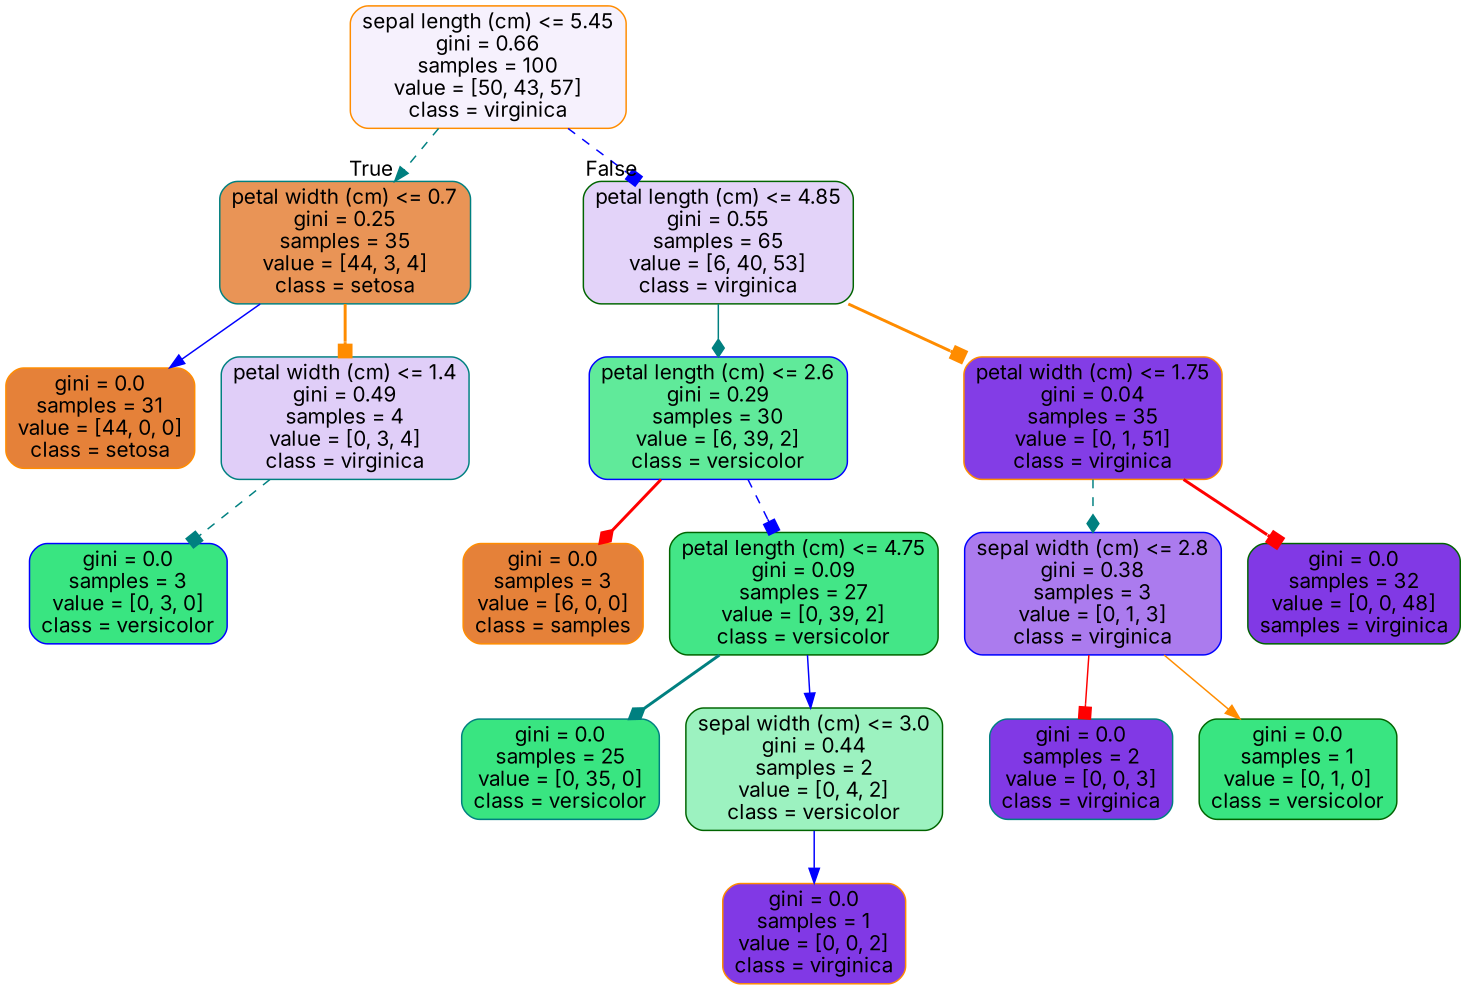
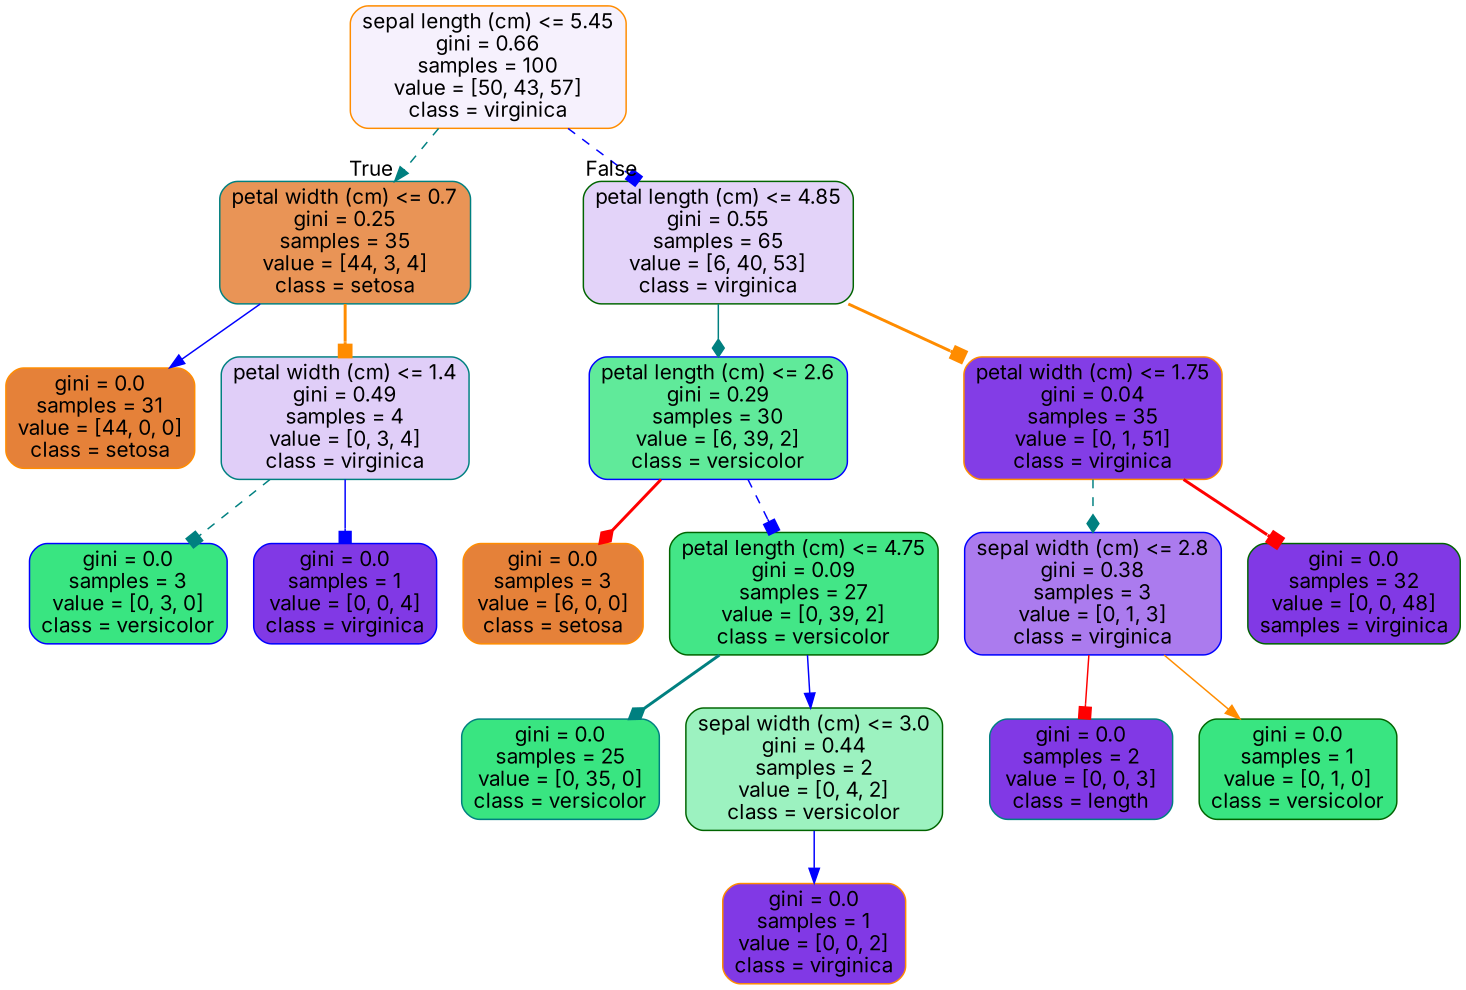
node "gini = 0.0 samples = 1 value = [0, 0, 4] class = virginica": added
node "gini = 0.0 samples = 3 value = [6, 0, 0] class = samples": label "gini = 0.0 samples = 3 value = [6, 0, 0] class = samples" -> "gini = 0.0 samples = 3 value = [6, 0, 0] class = setosa"
node "gini = 0.0 samples = 2 value = [0, 0, 3] class = virginica": label "gini = 0.0 samples = 2 value = [0, 0, 3] class = virginica" -> "gini = 0.0 samples = 2 value = [0, 0, 3] class = length"
